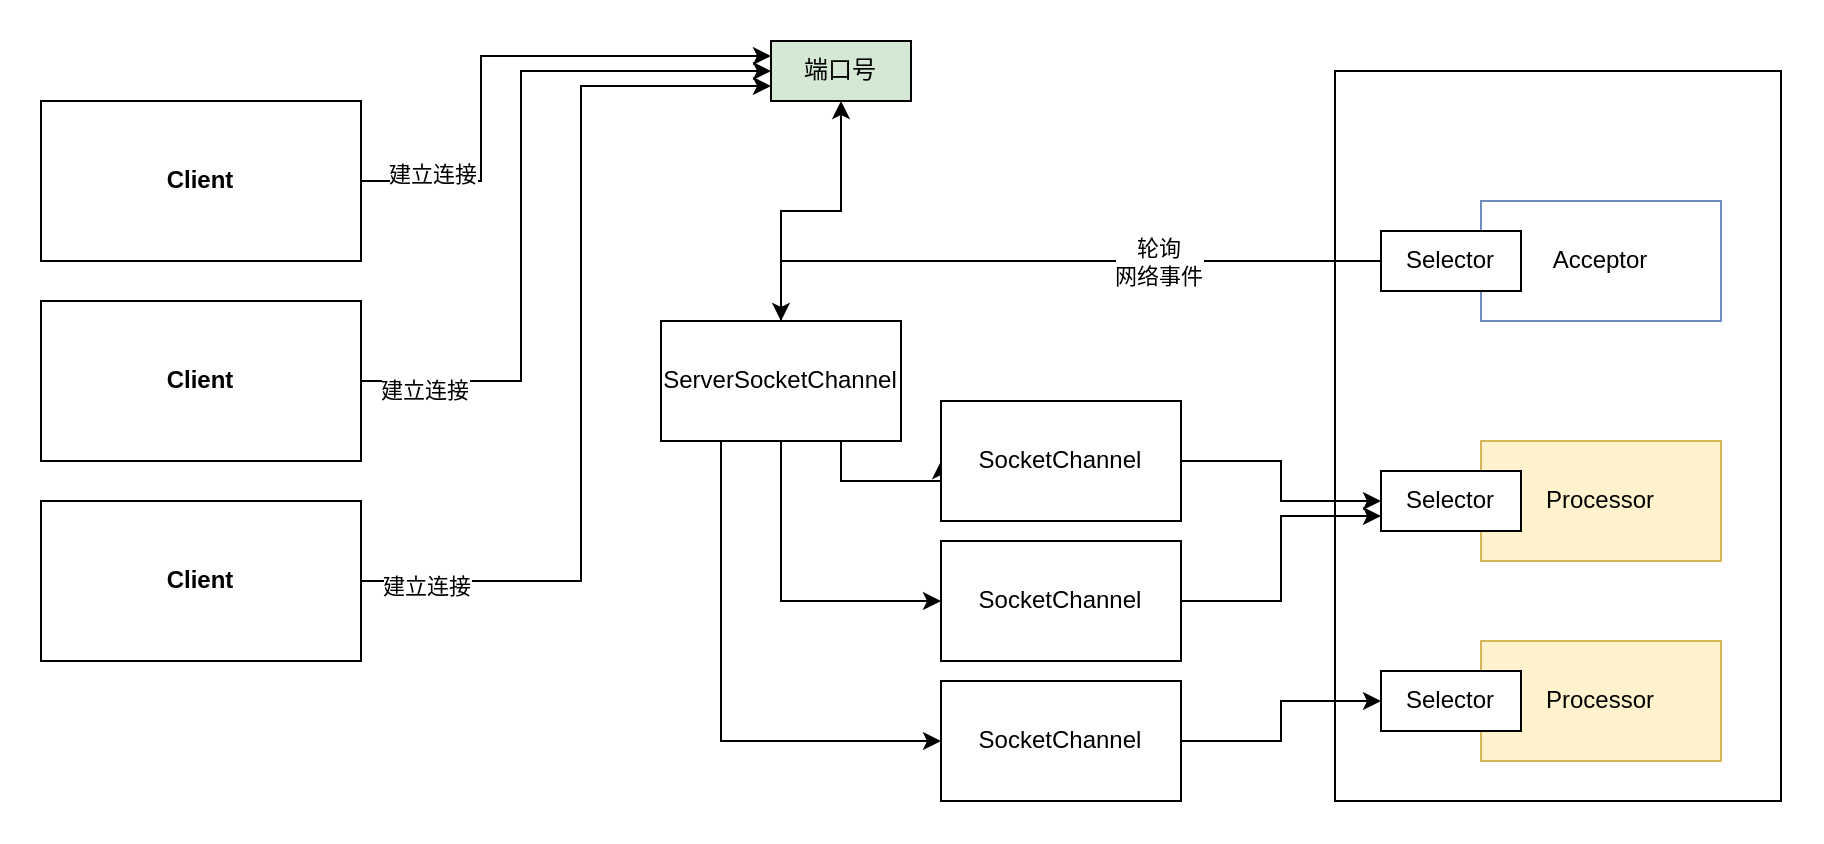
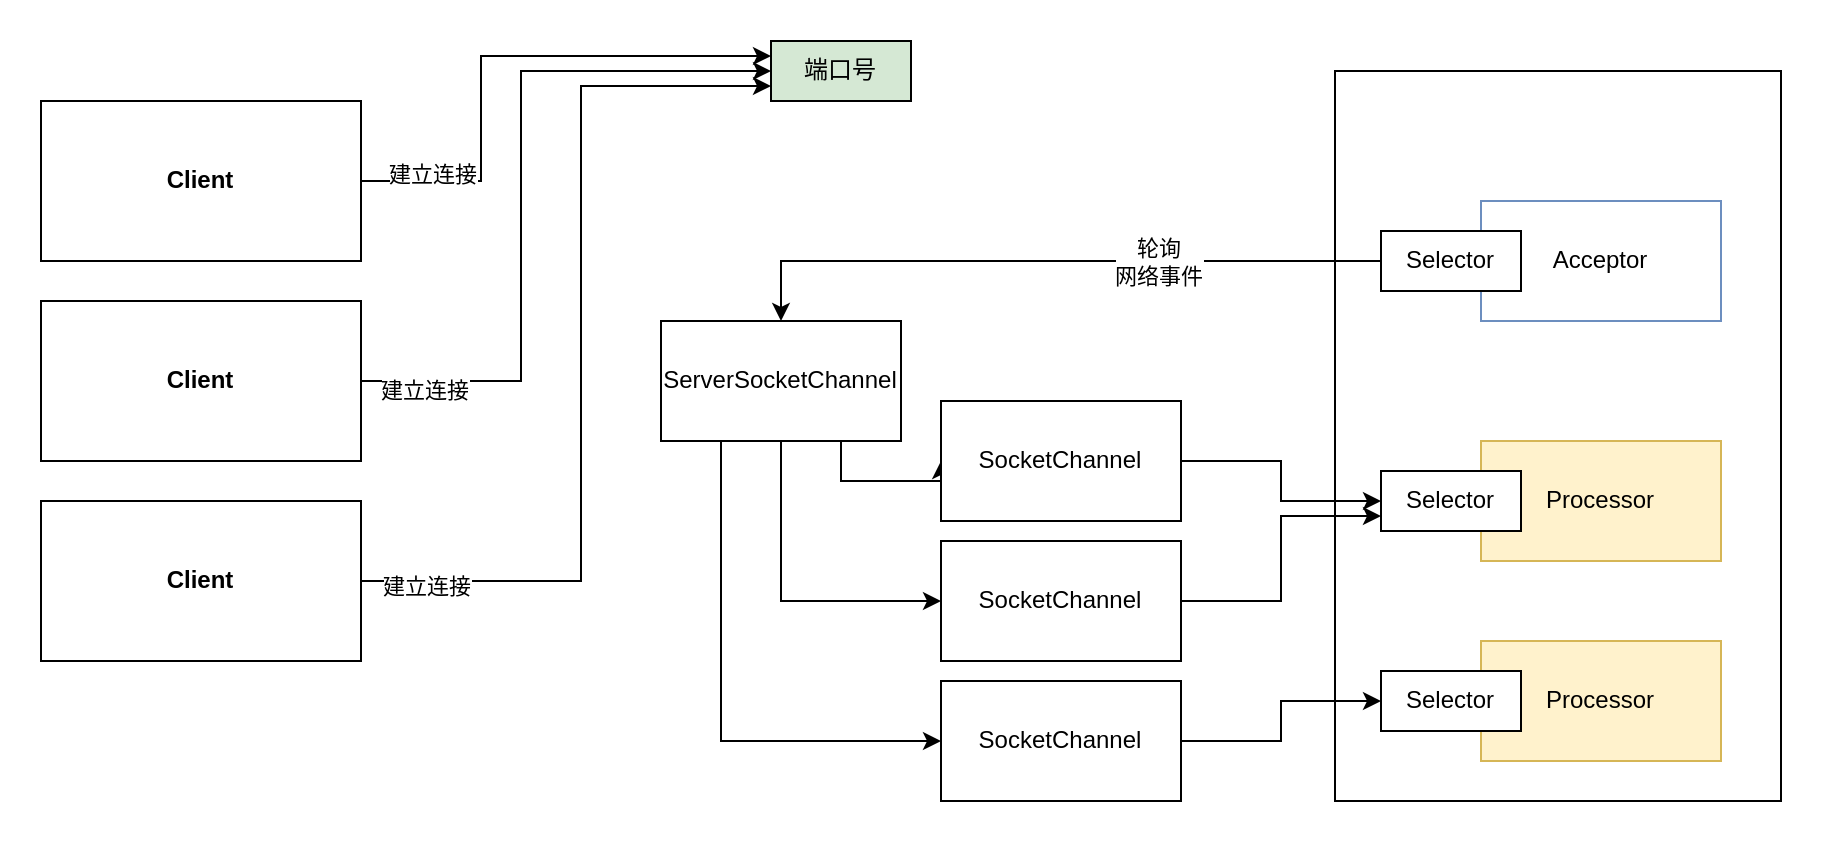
edge "ServerSocketChannel" -> "端口号": removed
